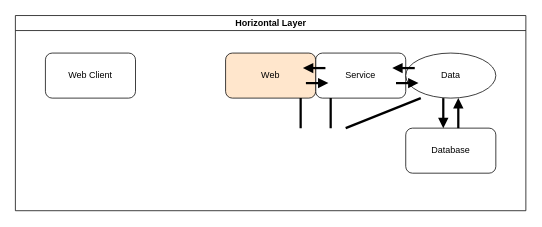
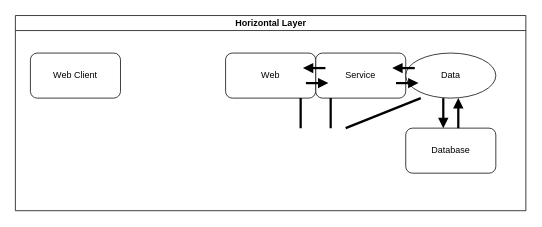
node "Web Client": moved (90, 75) -> (75, 75)
node "Web": fillcolor #ffe6cc -> #ffffff
